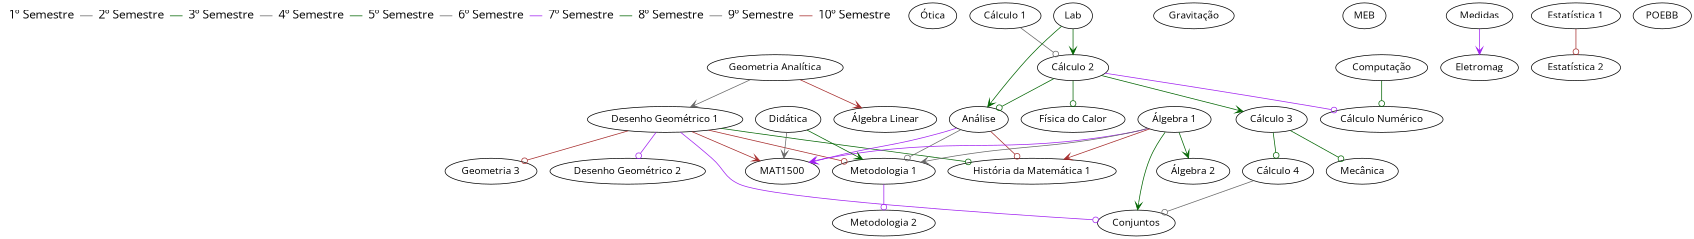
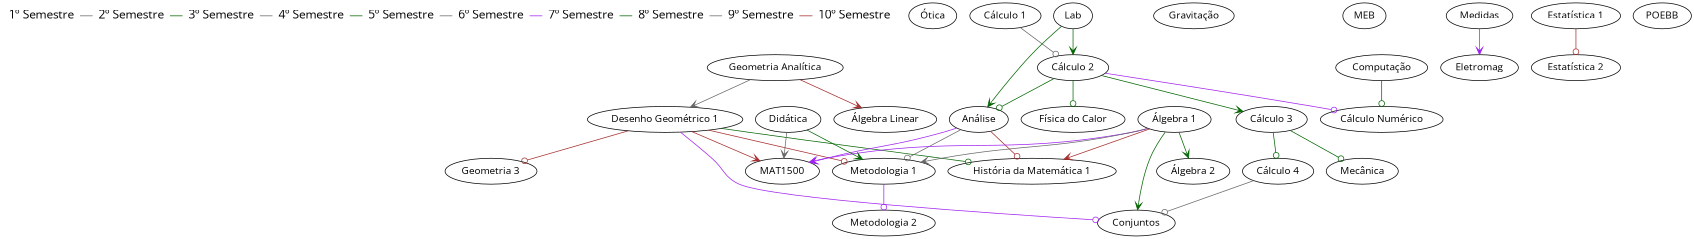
node "Desenho Geométrico 2": removed
